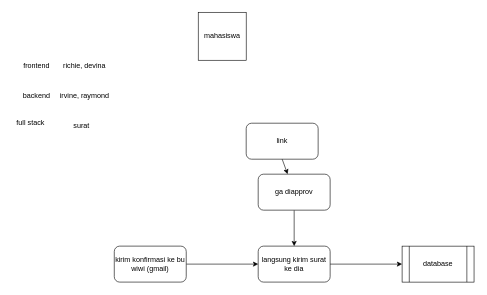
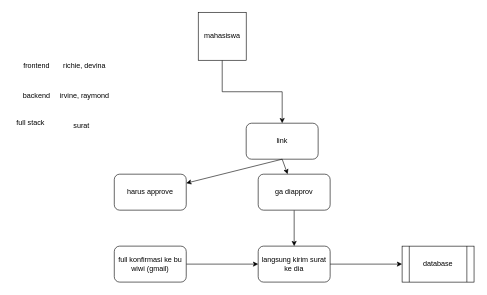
edge "mahasiswa" -> "link": added
edge "link" -> "harus approve": added
node "harus approve": added
node "kirim konfirmasi ke bu wiwi (gmail)": label "kirim konfirmasi ke bu wiwi (gmail)" -> "full konfirmasi ke bu wiwi (gmail)"
